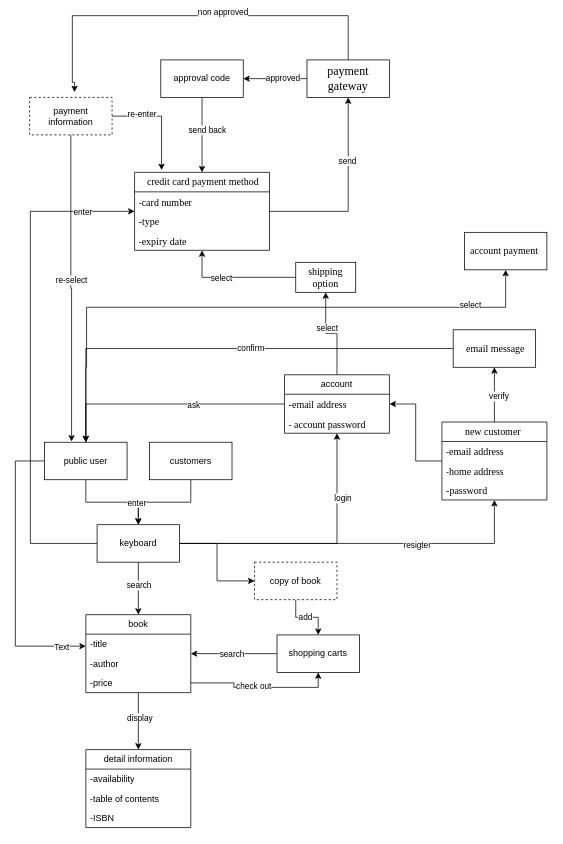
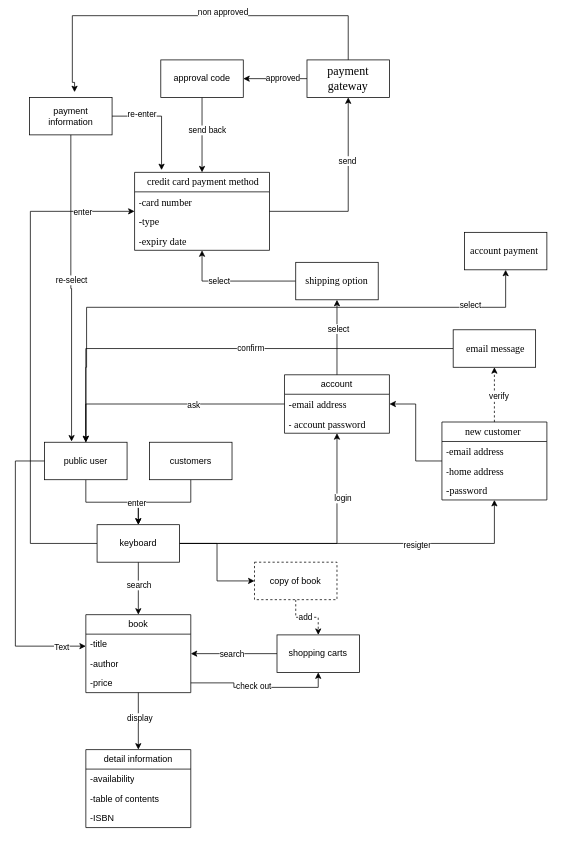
node "payment information": style dashed -> solid
node "shipping option": size 60x30 -> 83x38
edge "new customer" -> "email message": style solid -> dashed
edge "copy of book" -> "shopping carts": style solid -> dashed
